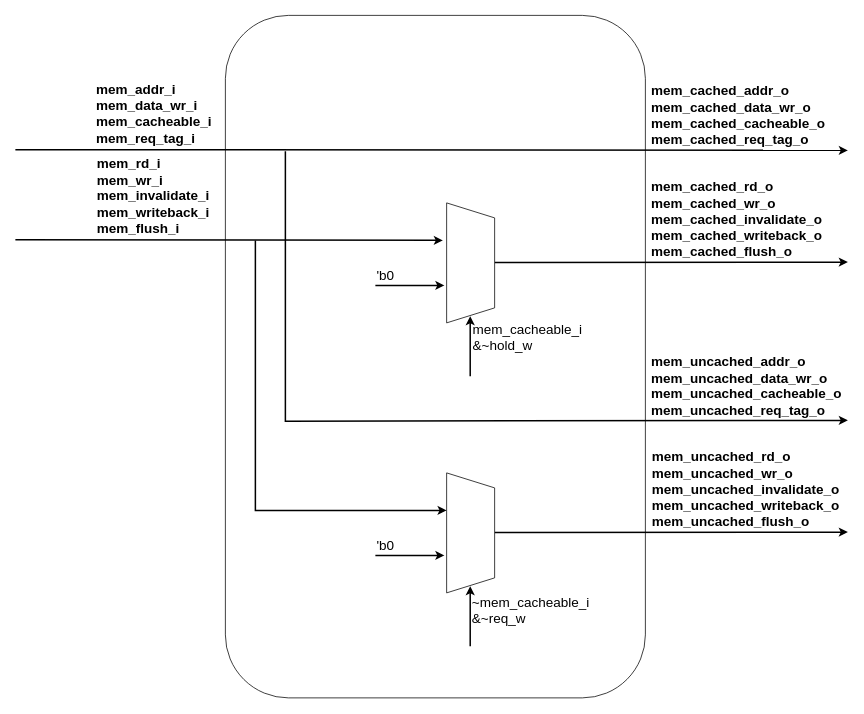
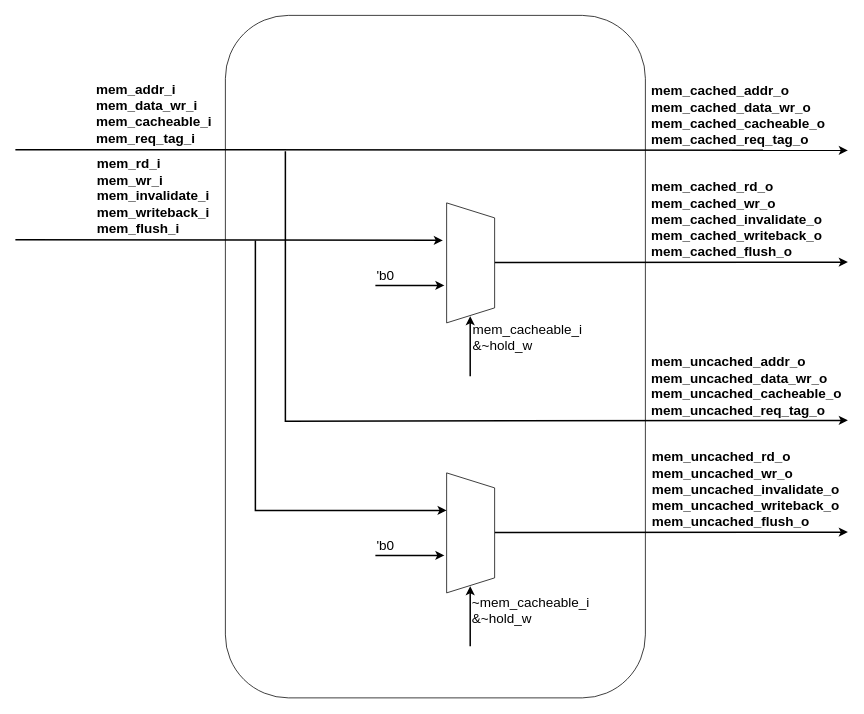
node "~mem_cacheable_i &~req_w": label "~mem_cacheable_i &~req_w" -> "~mem_cacheable_i &~hold_w"
